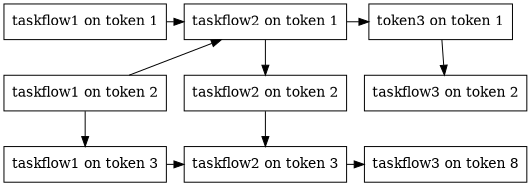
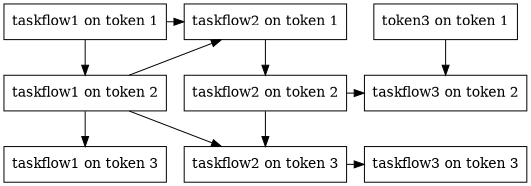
edge "taskflow2 on token 1" -> "token3 on token 1": removed
edge "taskflow1 on token 1" -> "taskflow1 on token 2": added
edge "taskflow2 on token 2" -> "taskflow3 on token 2": added
edge "taskflow1 on token 3" -> "taskflow2 on token 3": now "taskflow1 on token 2" -> "taskflow2 on token 3"
node "taskflow3 on token 8": label "taskflow3 on token 8" -> "taskflow3 on token 3"
